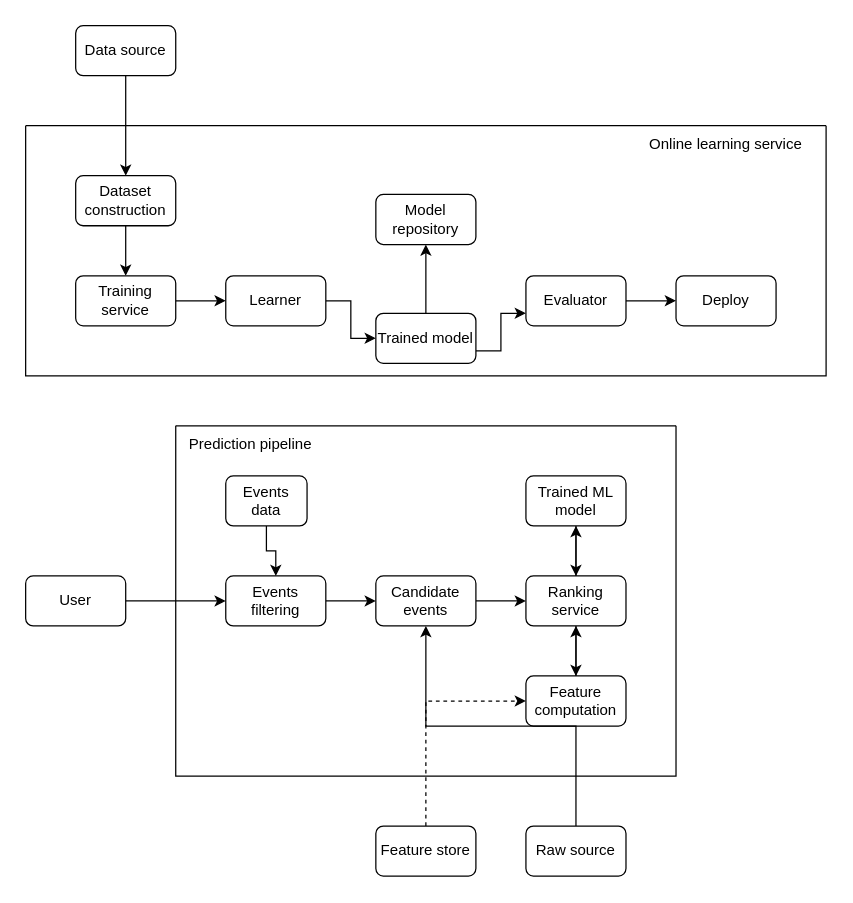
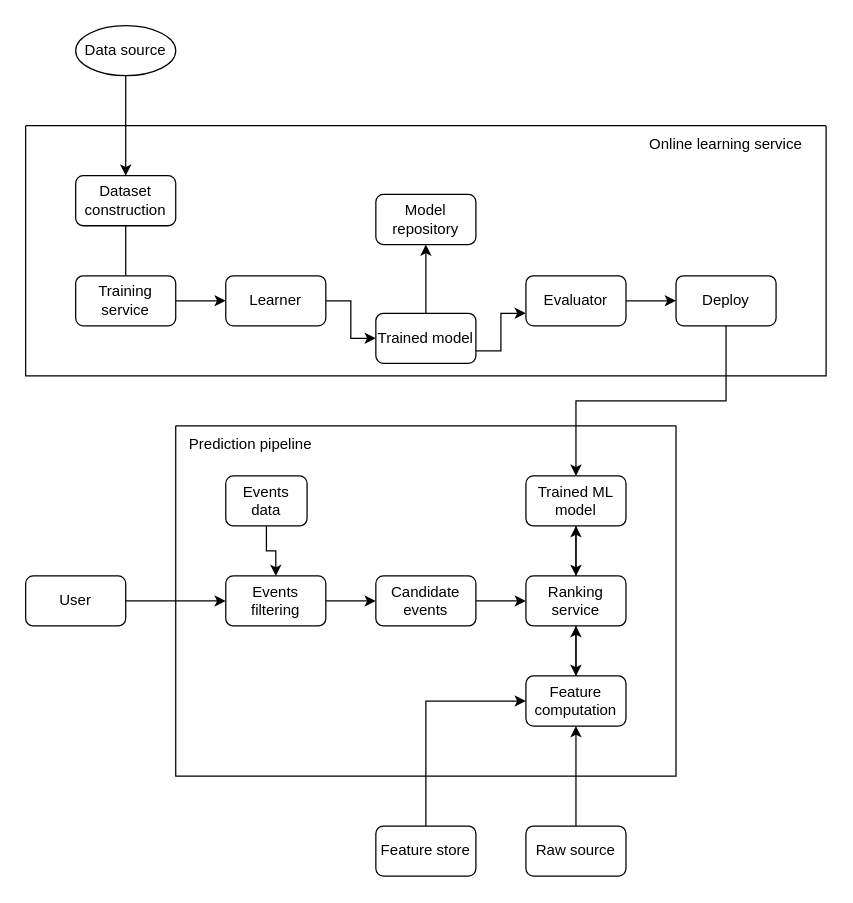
node "Data source": shape rounded rectangle -> ellipse
edge "Dataset construction" -> "Training service": arrowhead classic -> none
edge "Deploy" -> "Trained ML model": added
edge "Raw source" -> "Candidate events": now "Raw source" -> "Feature computation"
edge "Feature store" -> "Feature computation": style dashed -> solid
